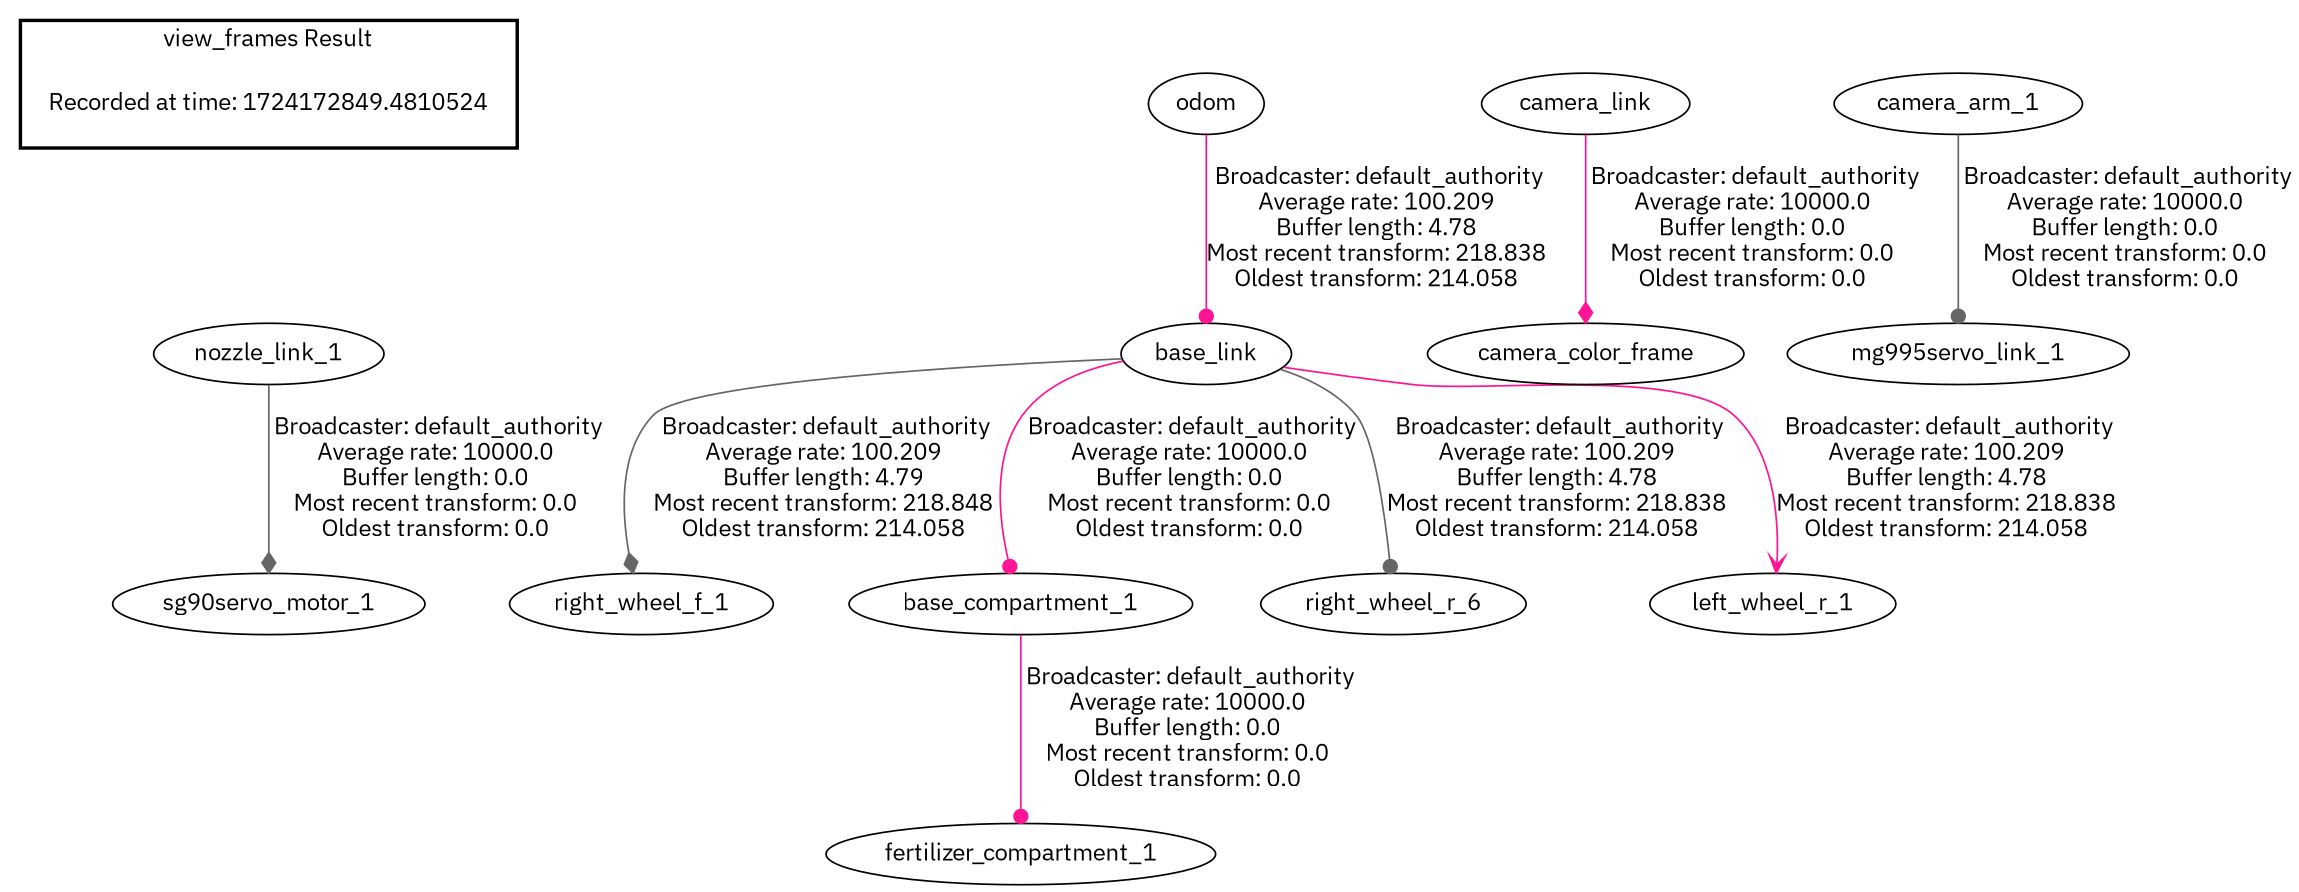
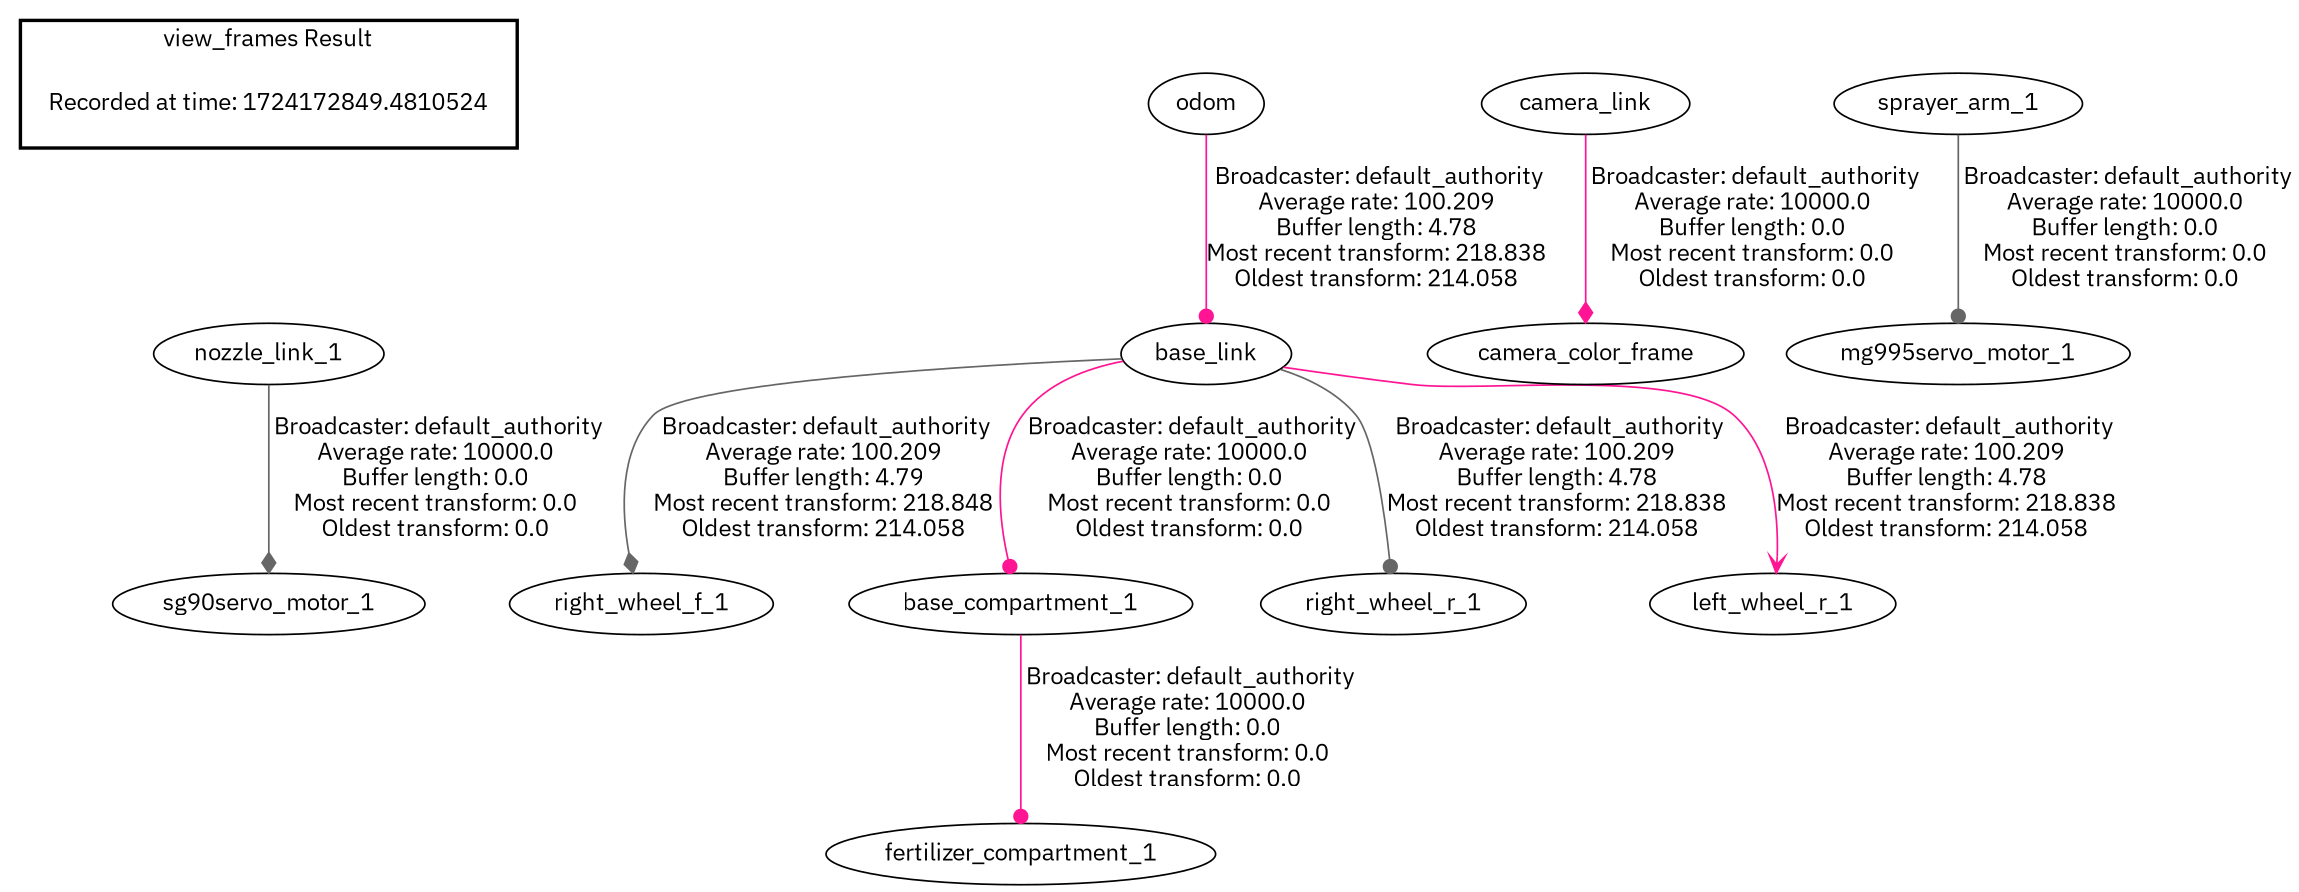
node "camera_arm_1": label "camera_arm_1" -> "sprayer_arm_1"
node "mg995servo_link_1": label "mg995servo_link_1" -> "mg995servo_motor_1"
node "right_wheel_r_6": label "right_wheel_r_6" -> "right_wheel_r_1"
